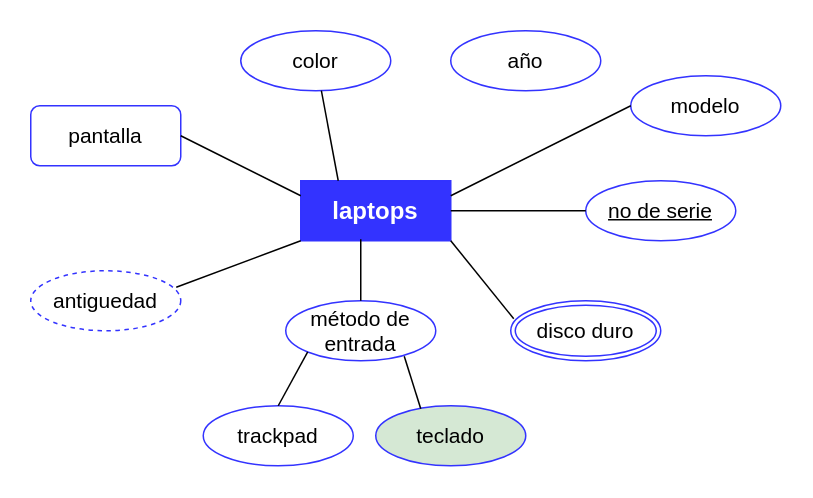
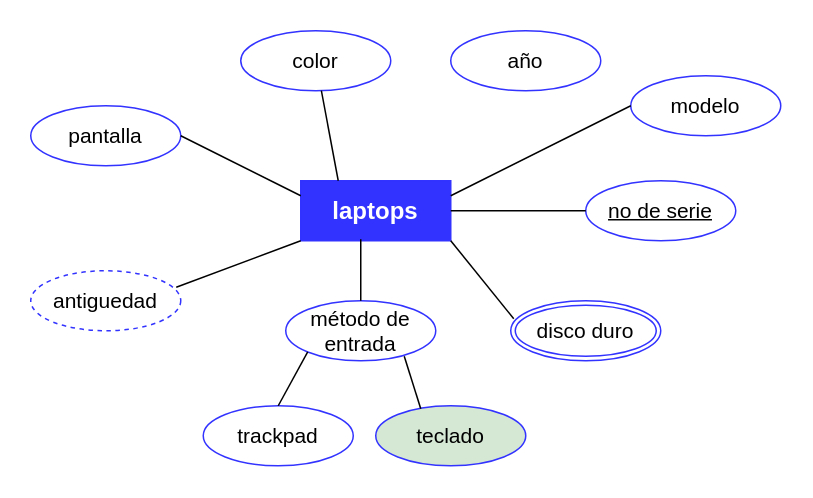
node "pantalla": shape rounded rectangle -> ellipse
